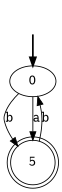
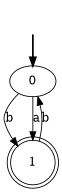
node "5": label "5" -> "1"
